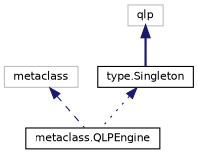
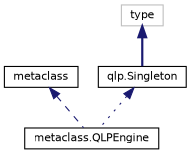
node "qlp": label "qlp" -> "type"
node "metaclass": color grey75 -> black
node "type.Singleton": label "type.Singleton" -> "qlp.Singleton"
